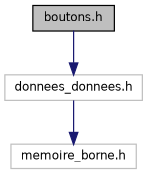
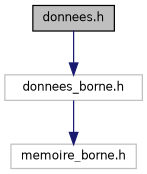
node "boutons.h": label "boutons.h" -> "donnees.h"
node "donnees_donnees.h": label "donnees_donnees.h" -> "donnees_borne.h"
